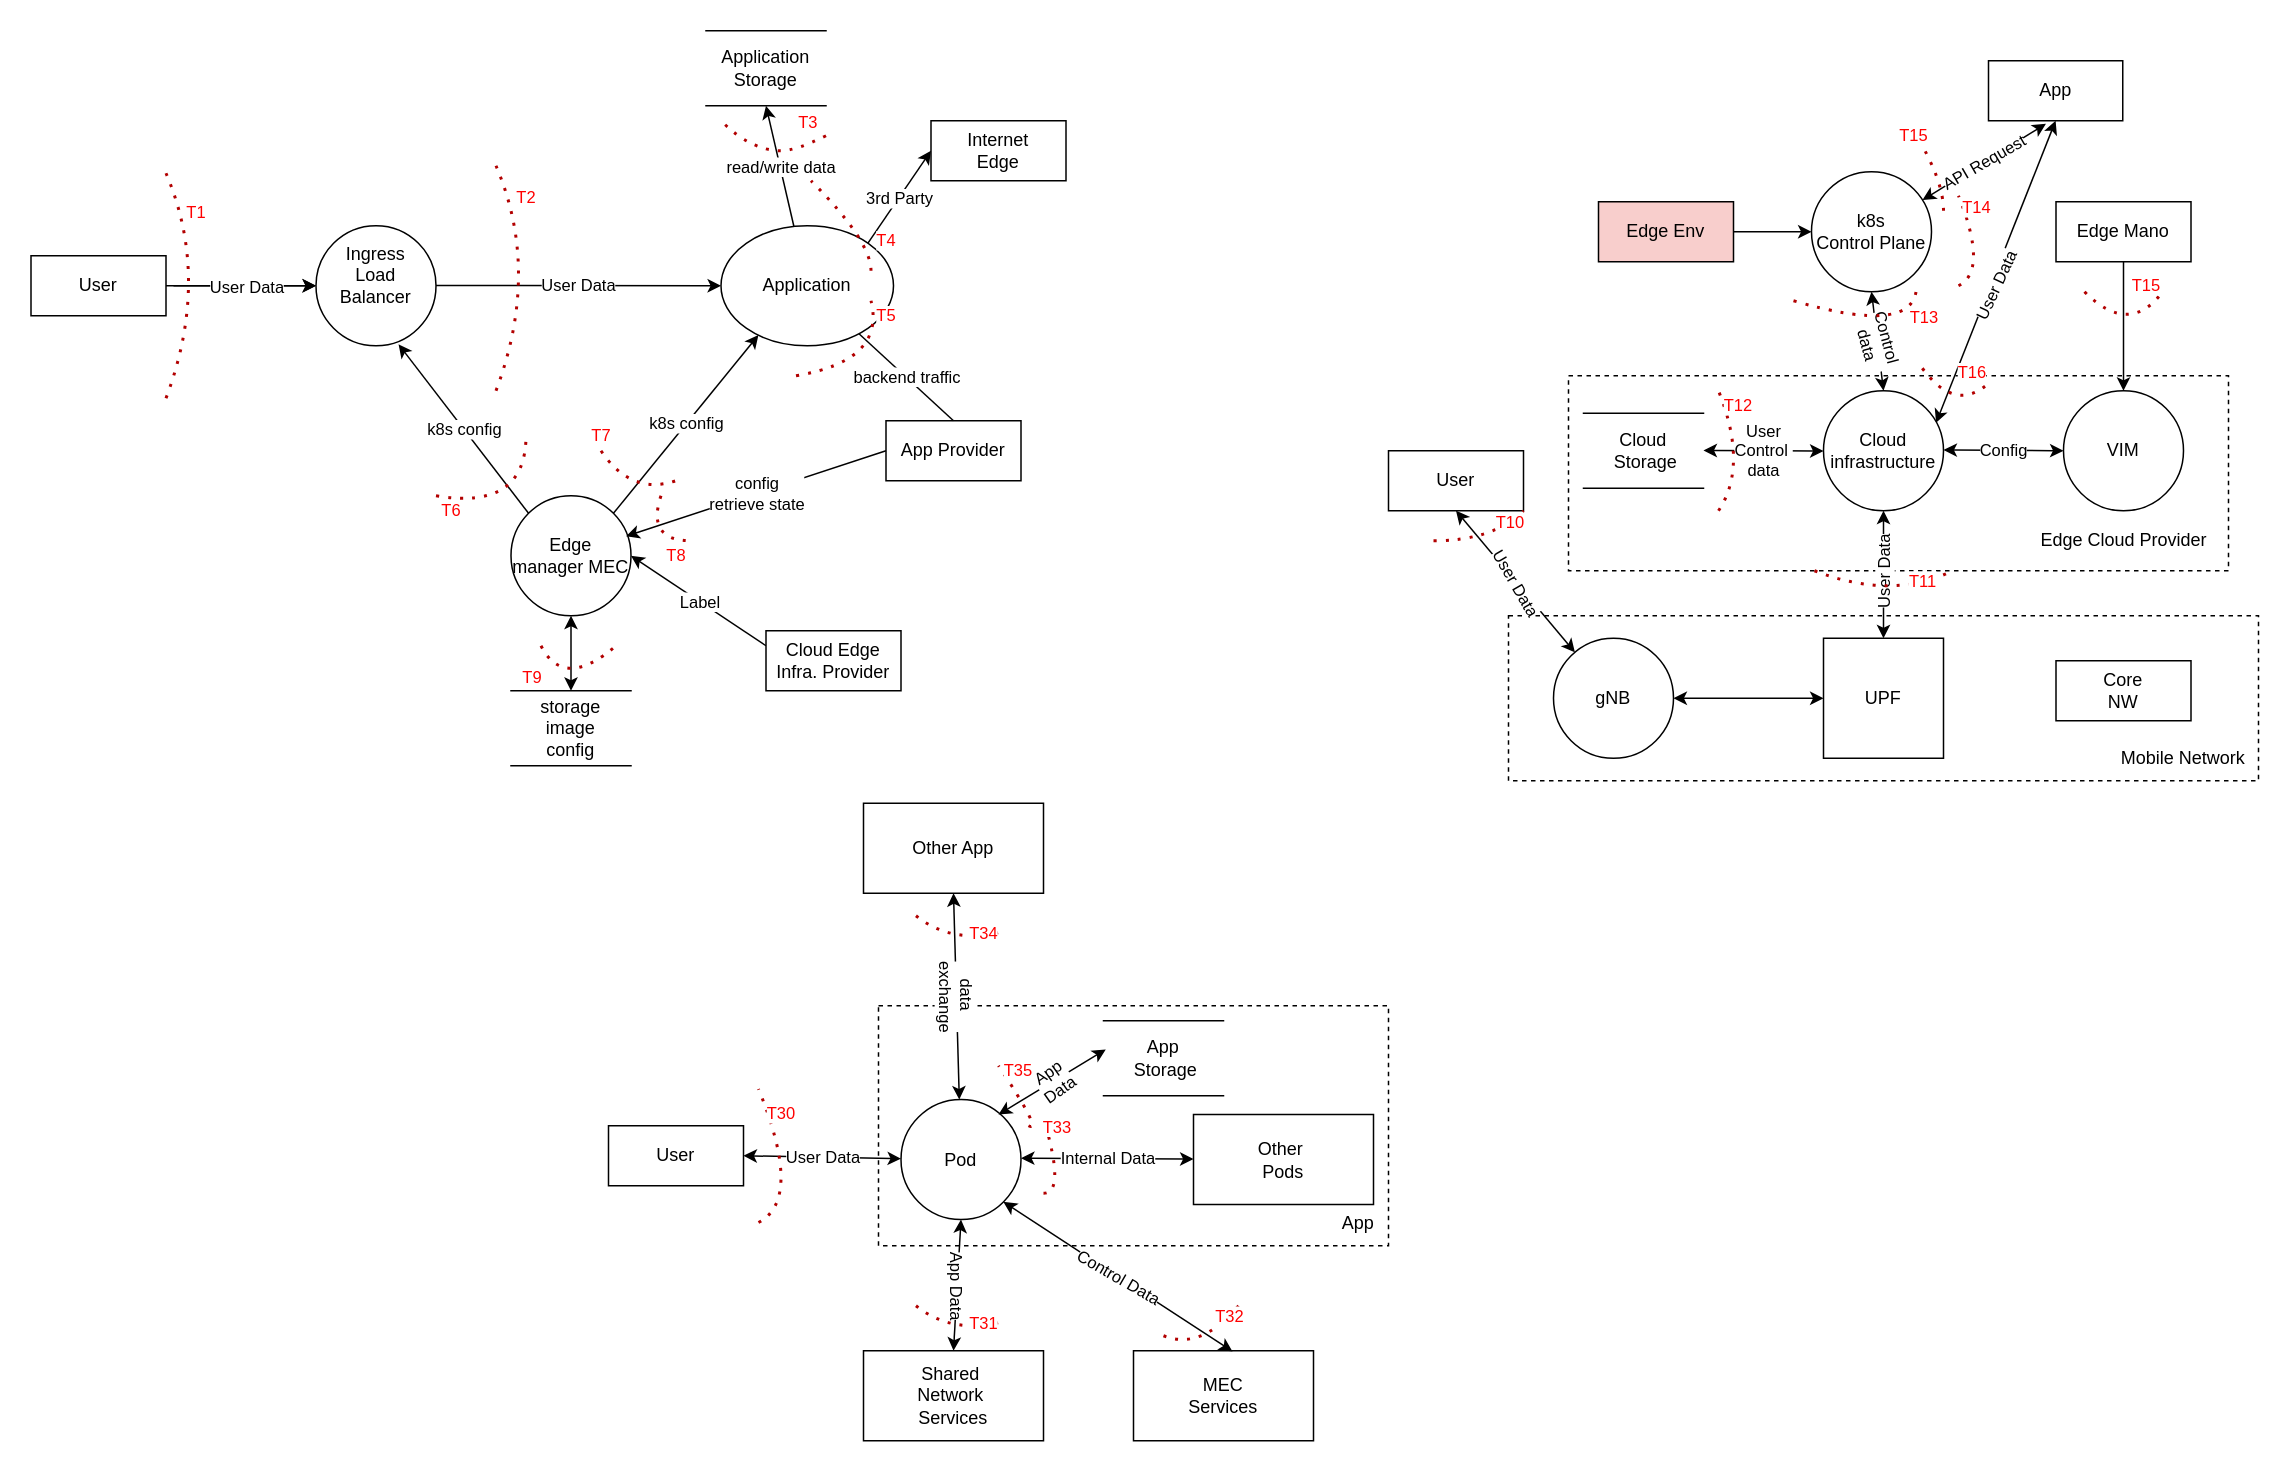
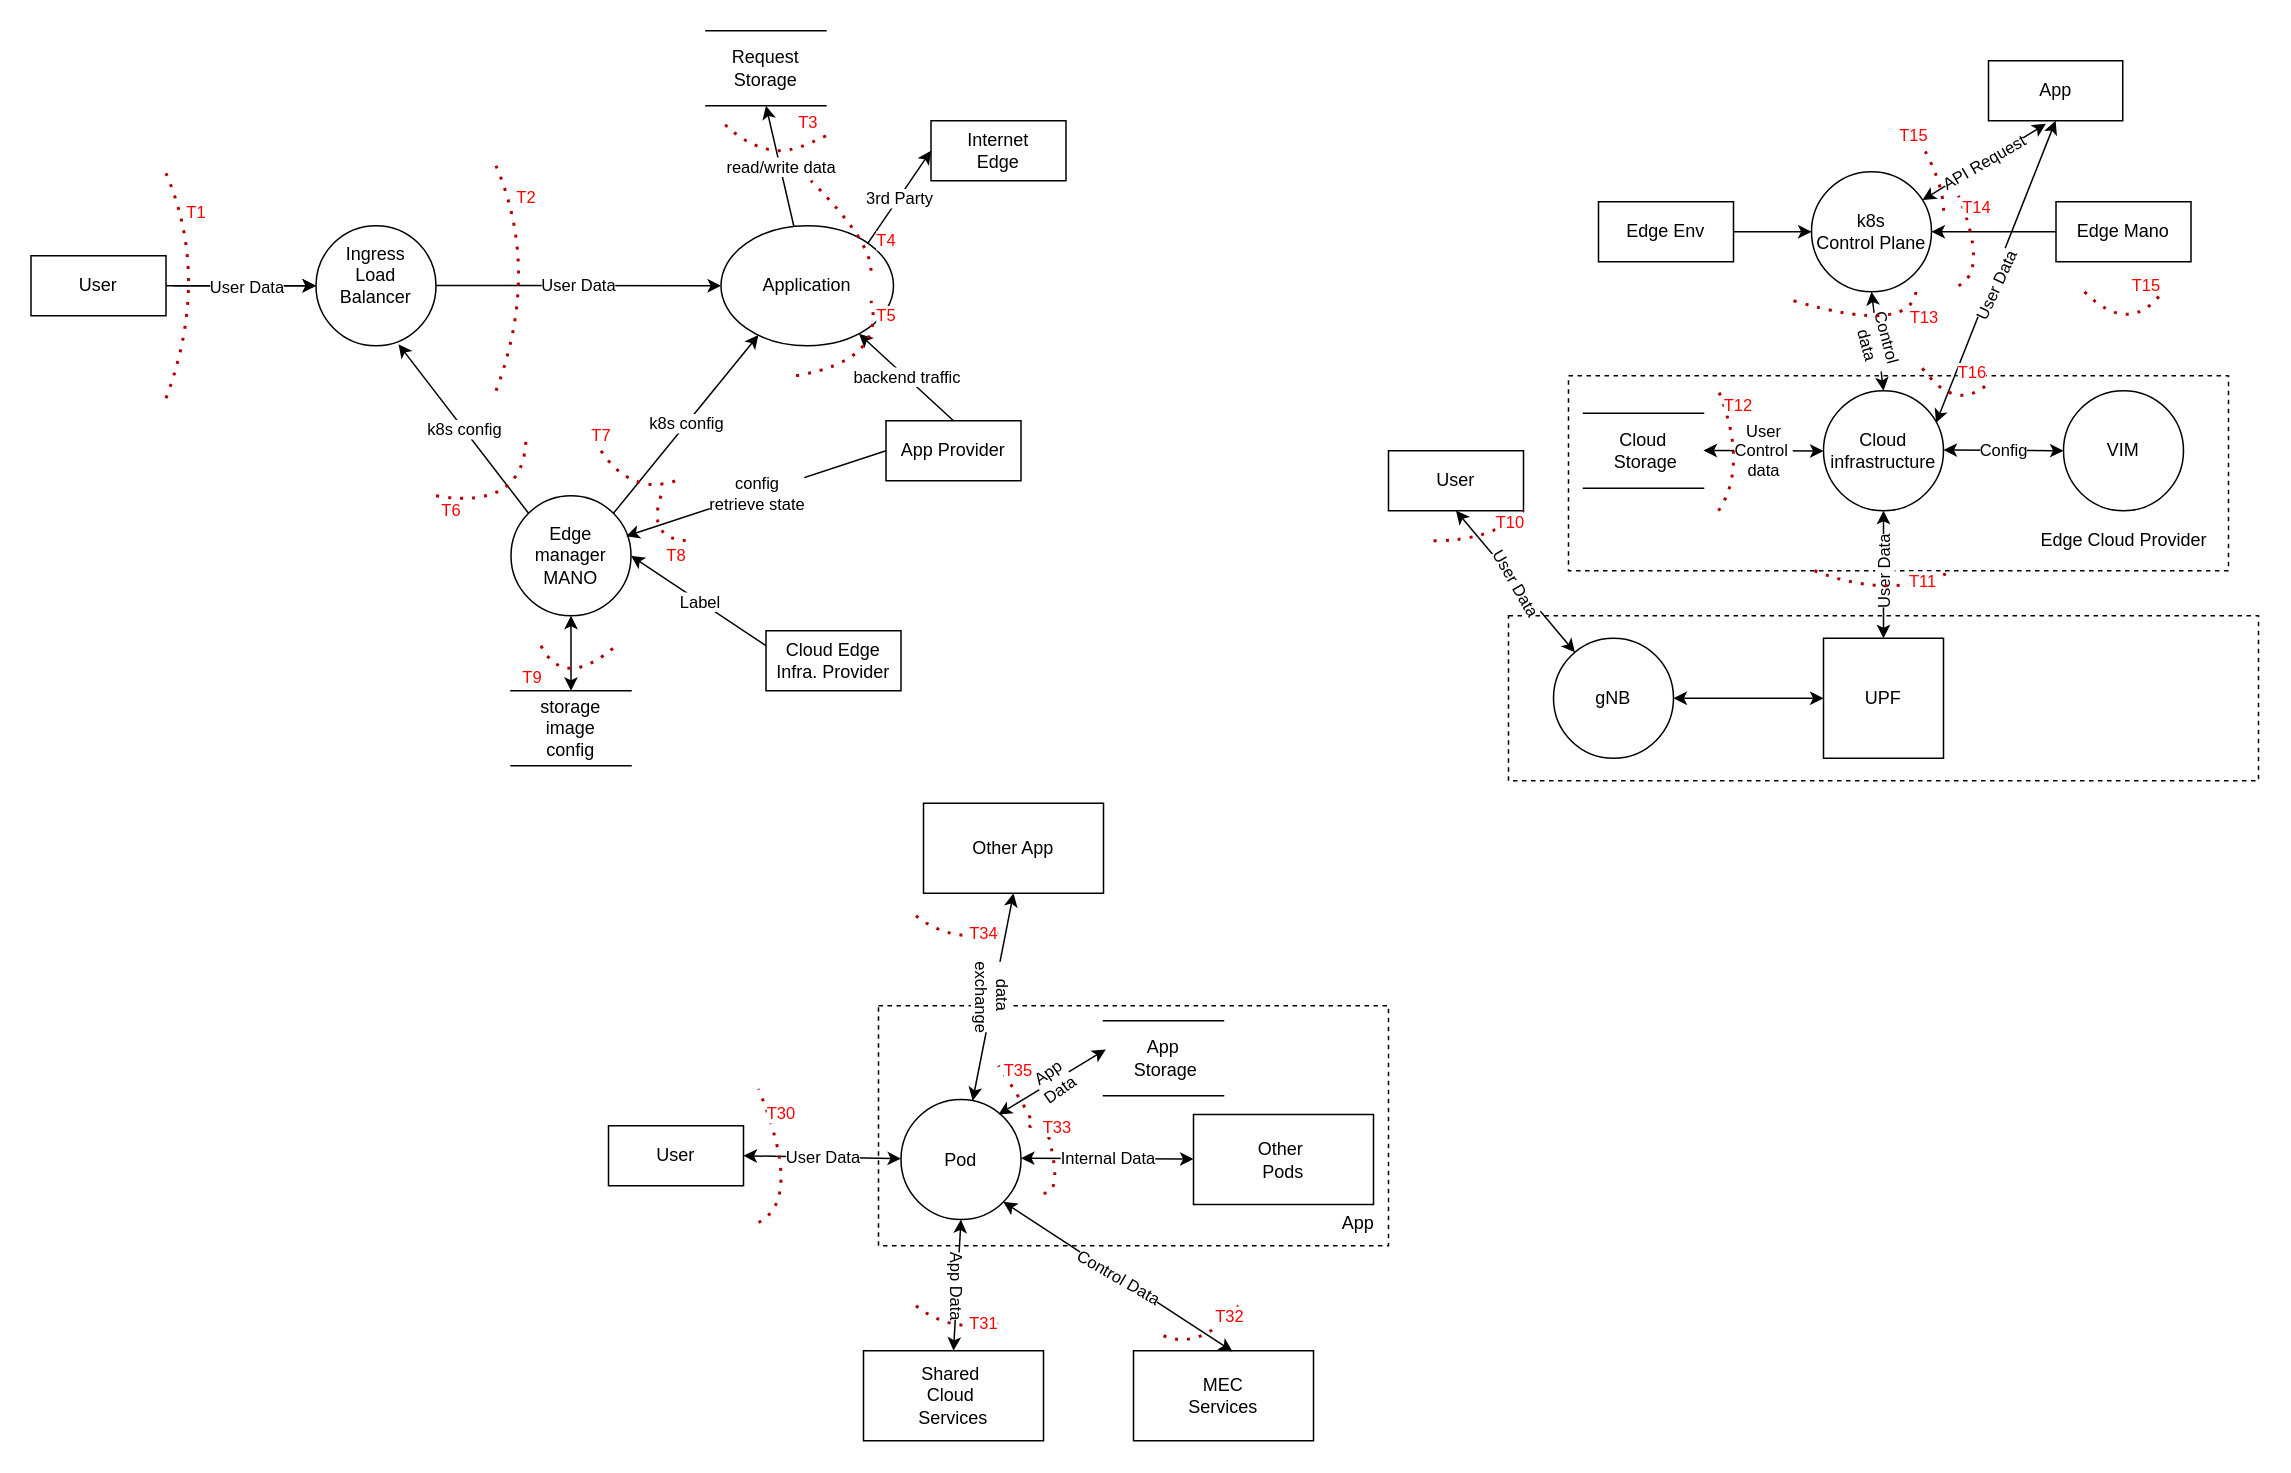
node "Application Storage": label "Application Storage" -> "Request Storage"
node "Edge Env": fillcolor #f8cecc -> #ffffff
edge "Edge Mano" -> "k8s Control Plane": added
edge "Edge Mano" -> "VIM": removed
edge "Application" -- "App Provider": arrowhead none -> classic
node "Edge manager MEC": label "Edge manager MEC" -> "Edge manager MANO"
node "Core NW": removed
node "Mobile Network": removed
node "Other App": moved (953, 848) -> (1013, 848)
node "Shared Network Services": label "Shared Network Services" -> "Shared Cloud Services"
